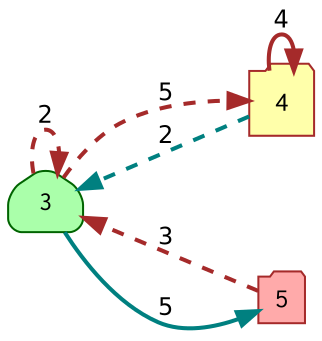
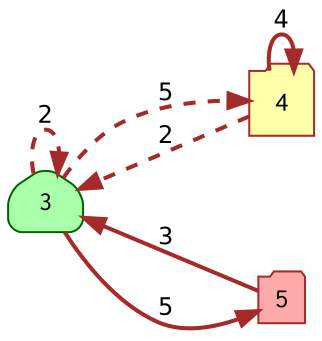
edge "4" -> "3": color teal -> brown
edge "5" -> "3": style dashed -> solid
edge "3" -> "5": color teal -> brown
